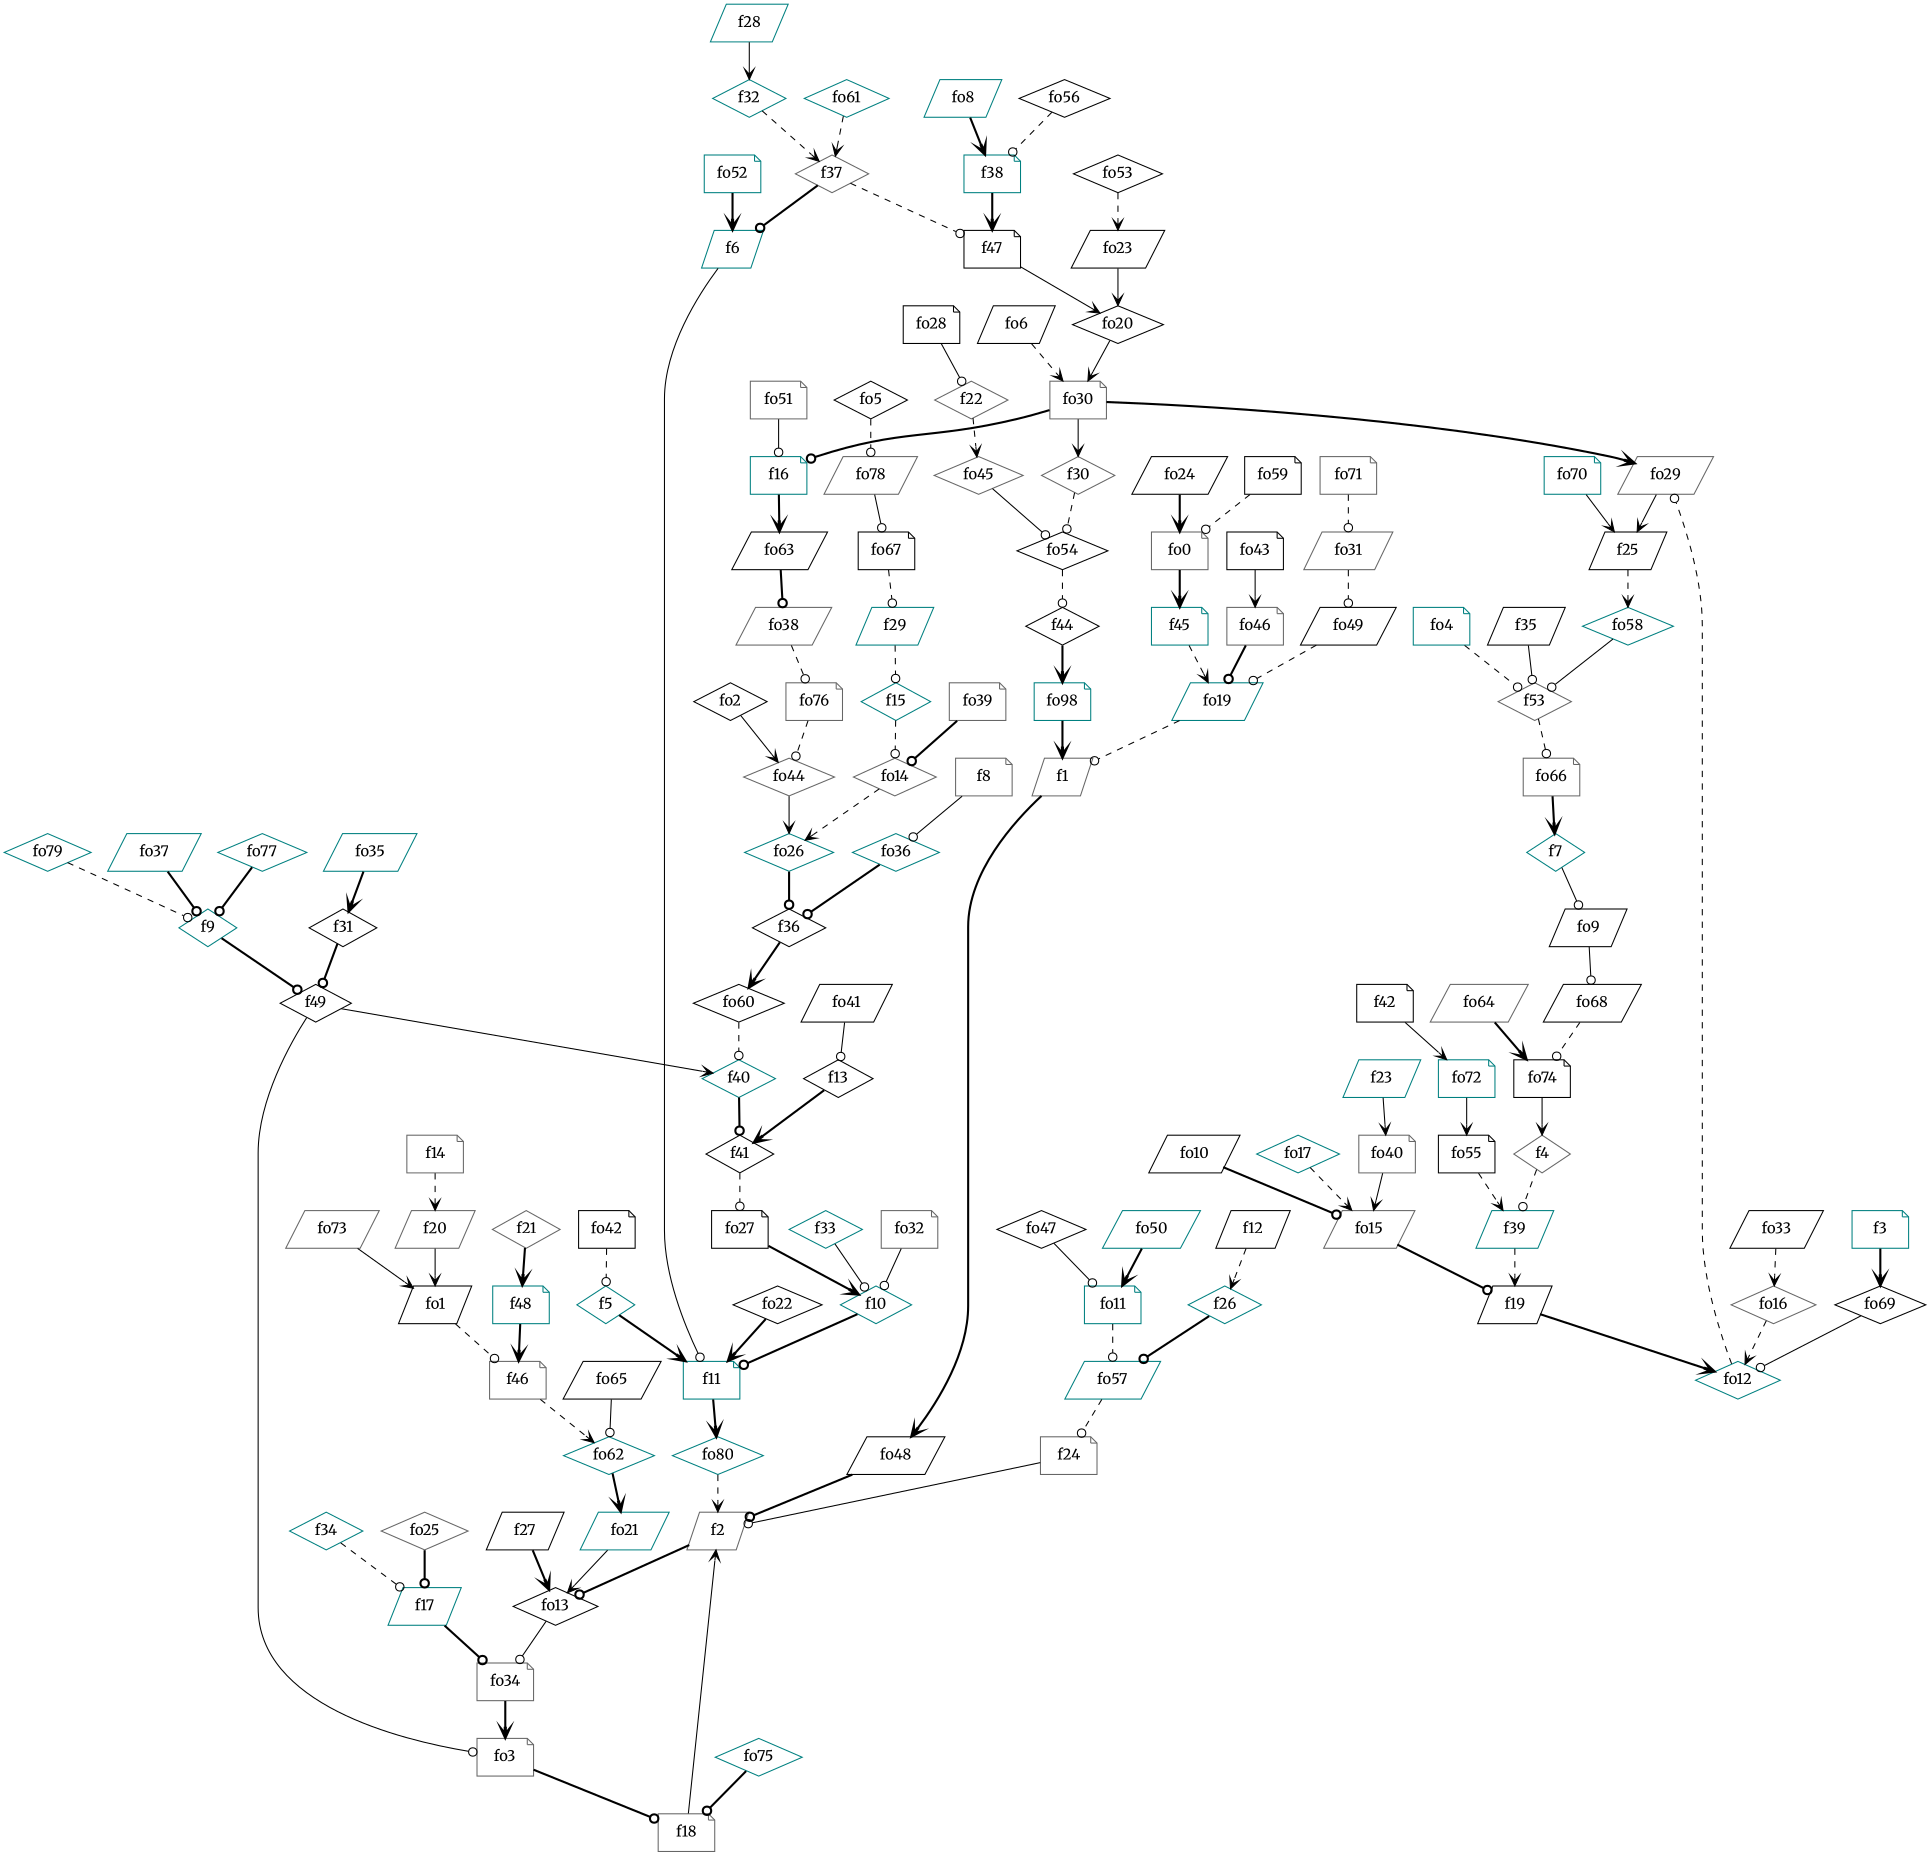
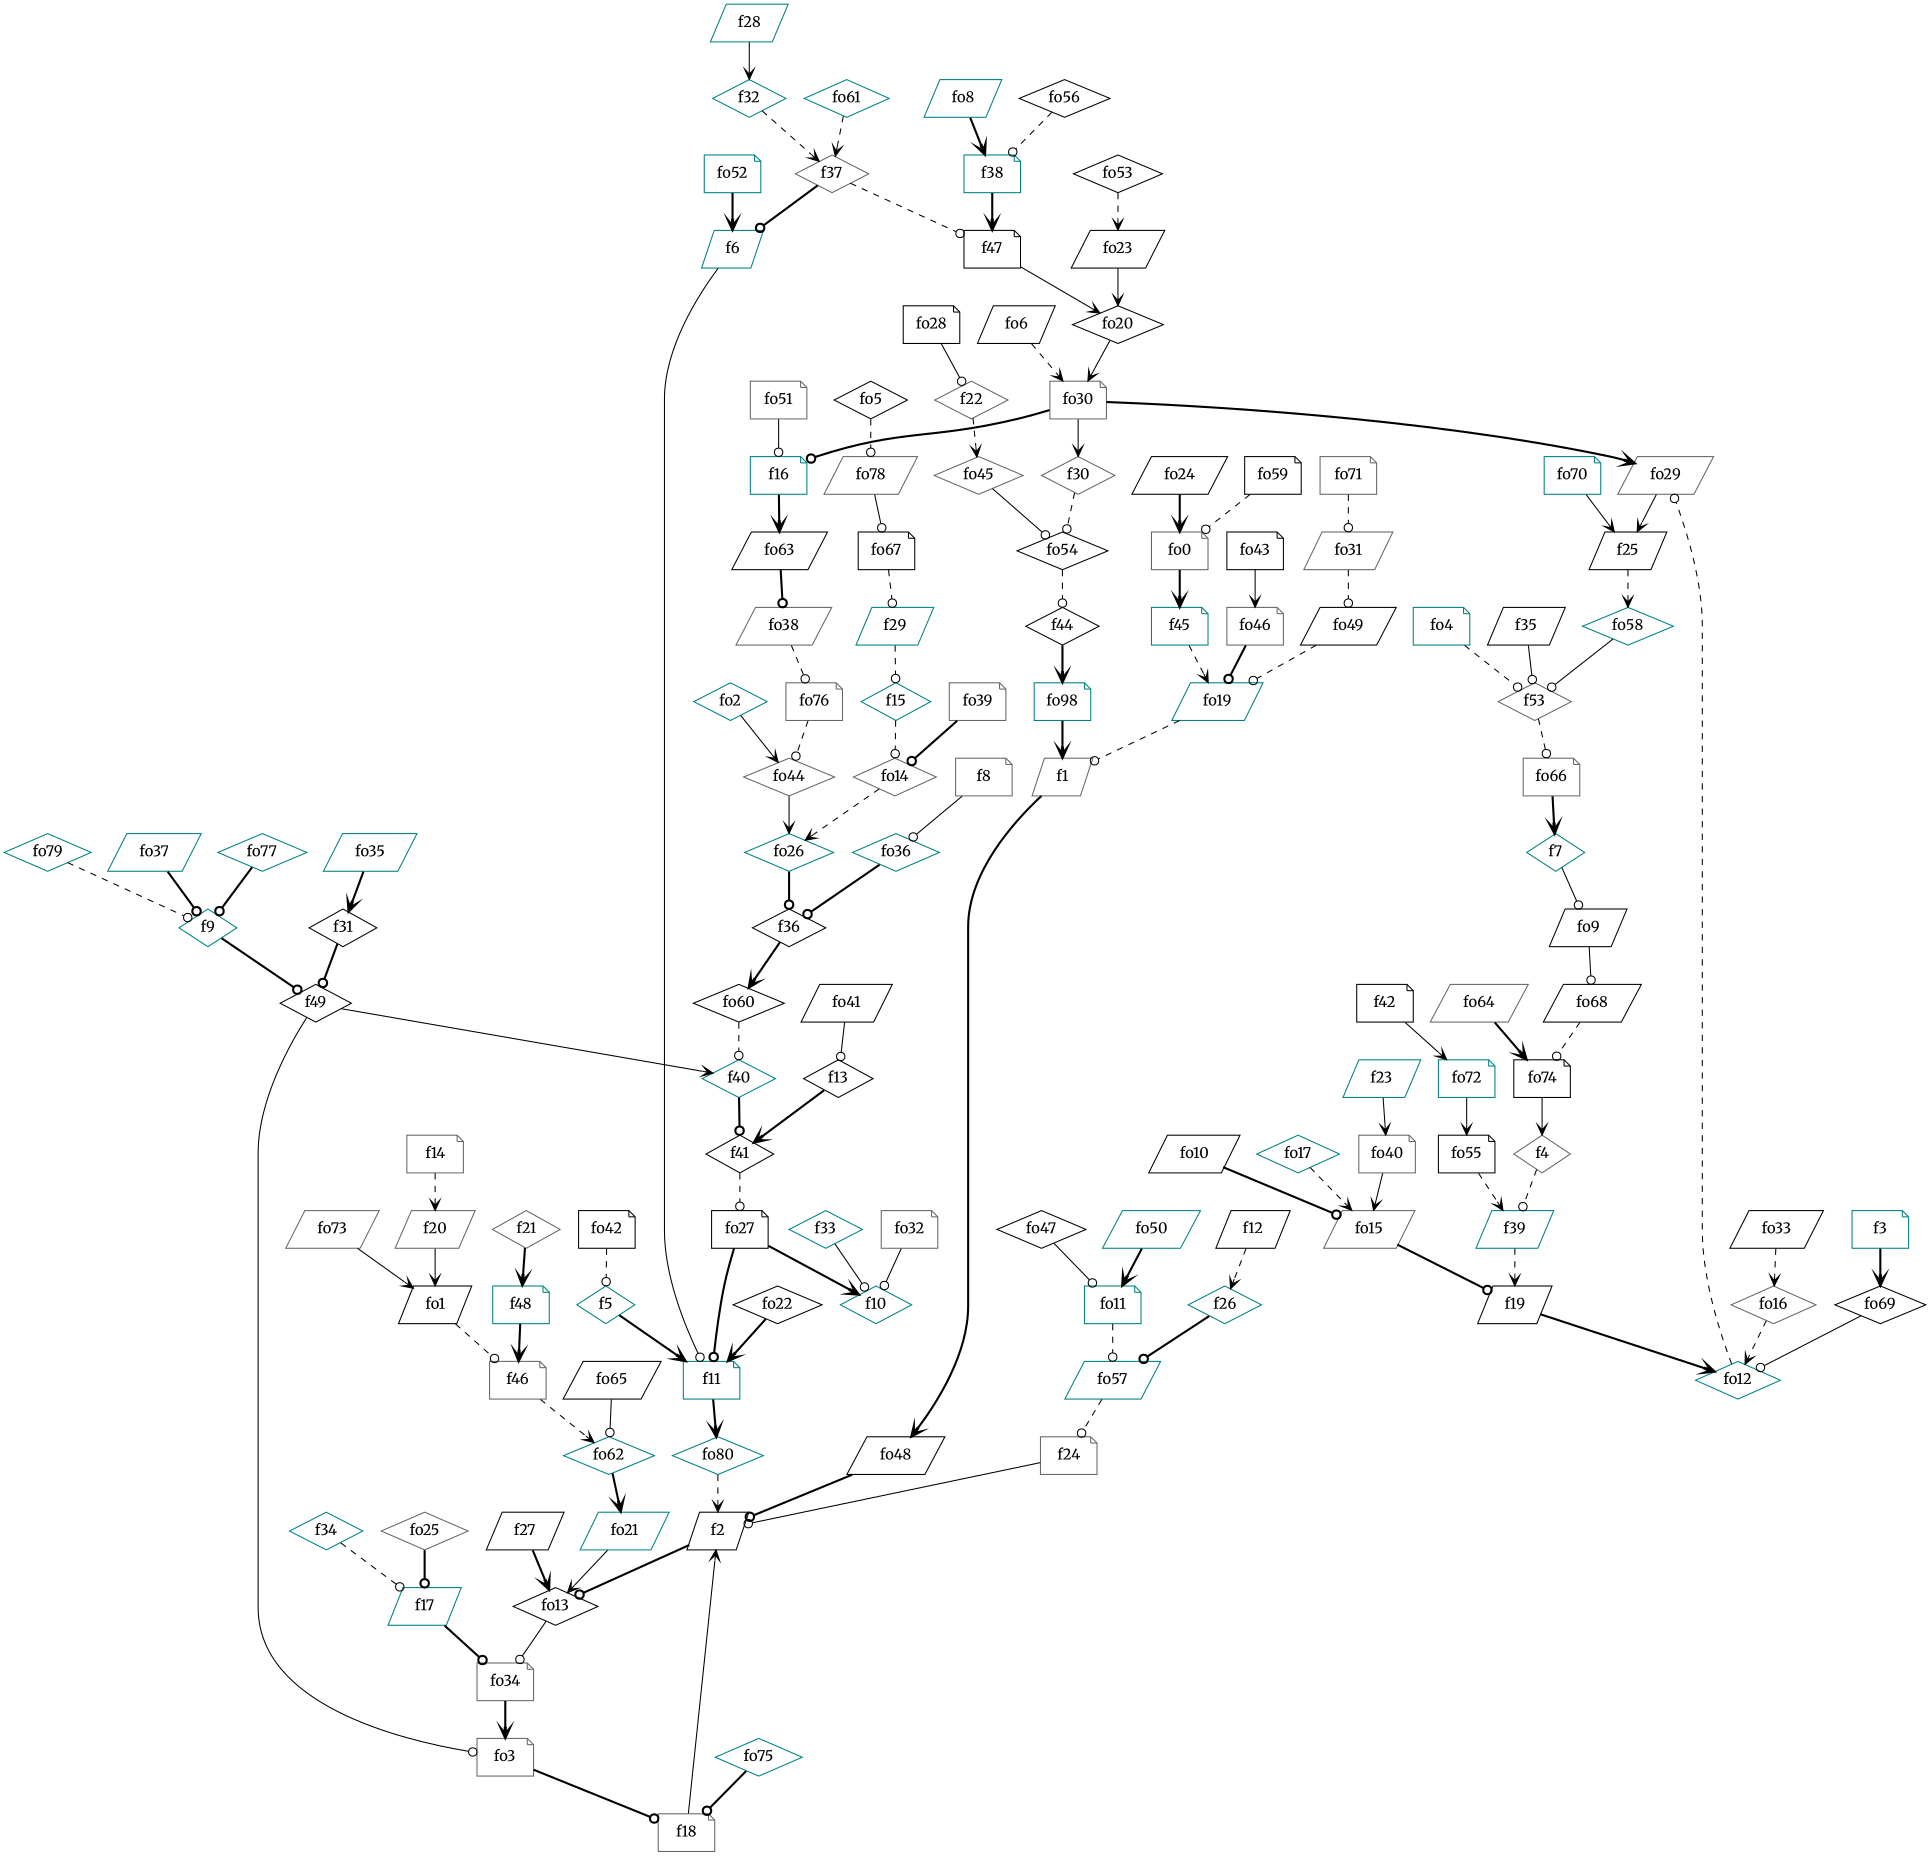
node "fo2": color black -> teal
edge "f10" -> "f11": now "fo27" -> "f11"
node "f2": color gray40 -> black
